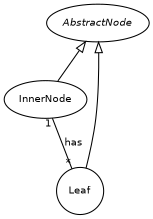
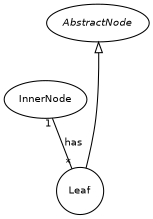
edge "InnerNode" -> "AbstractNode": removed
